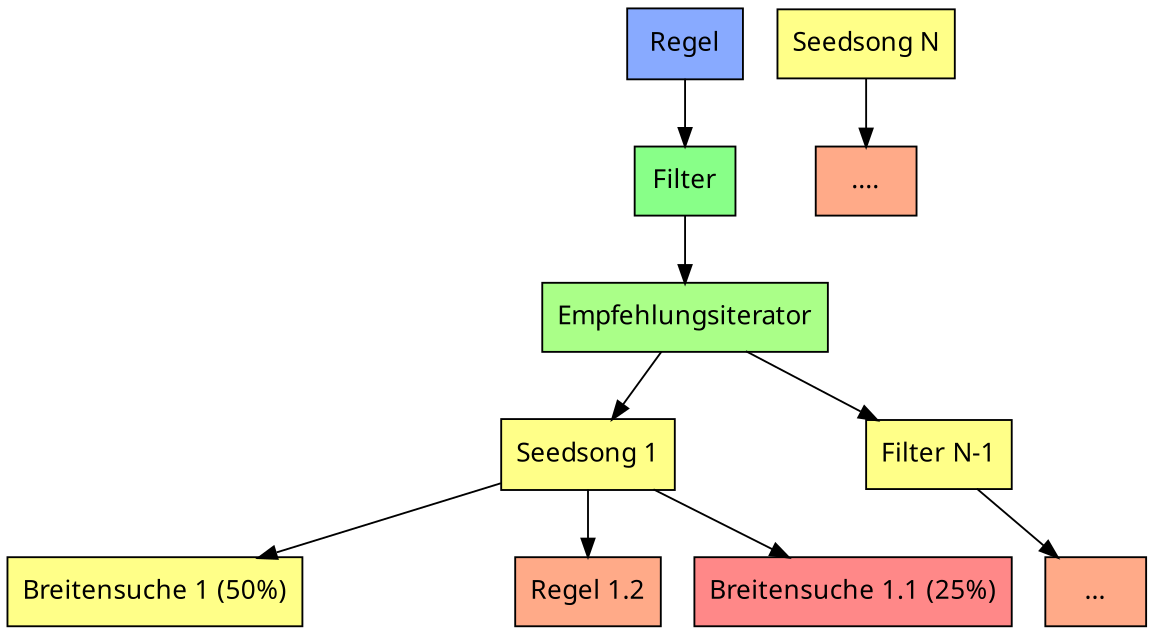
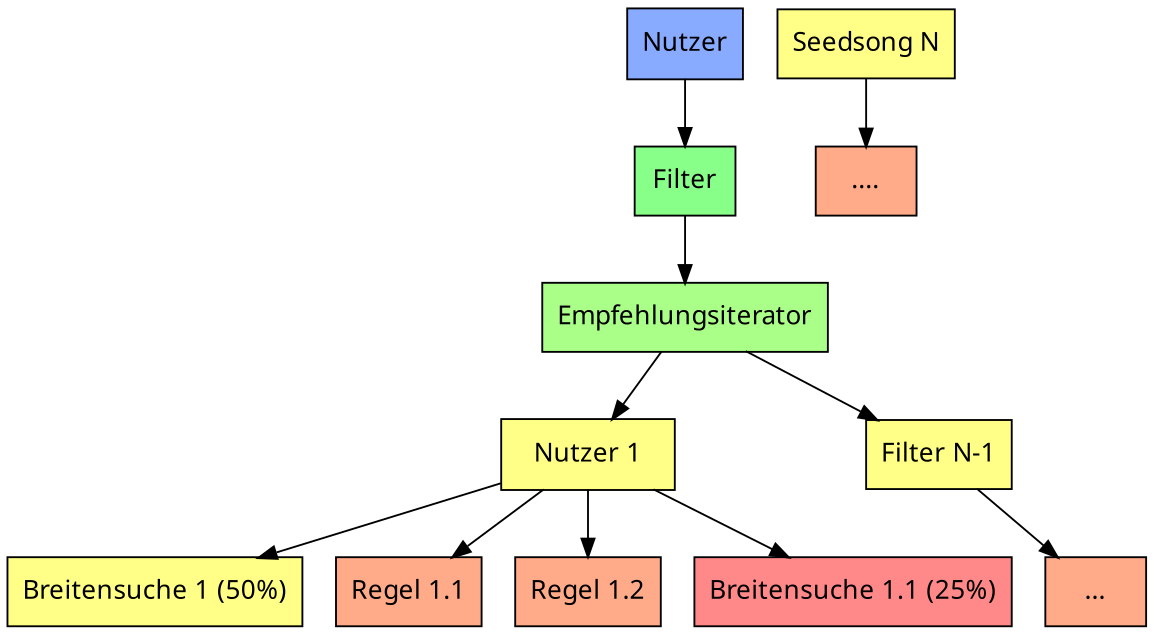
node "Regel": label "Regel" -> "Nutzer"
node "Seedsong 1": label "Seedsong 1" -> "Nutzer 1"
node "Regel 1.1": added
